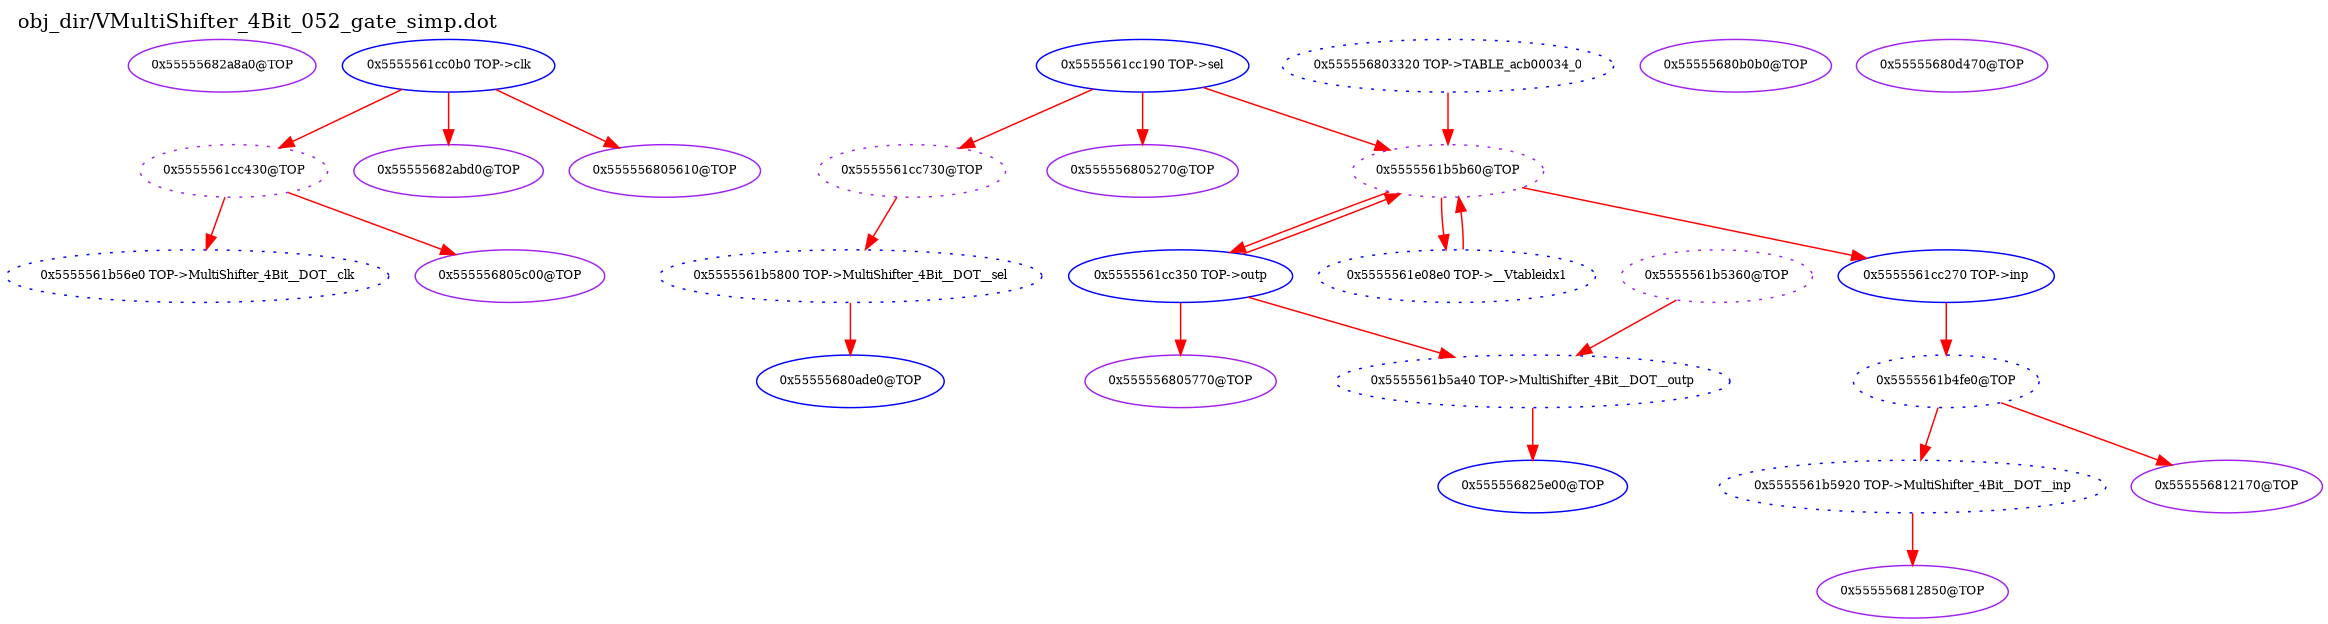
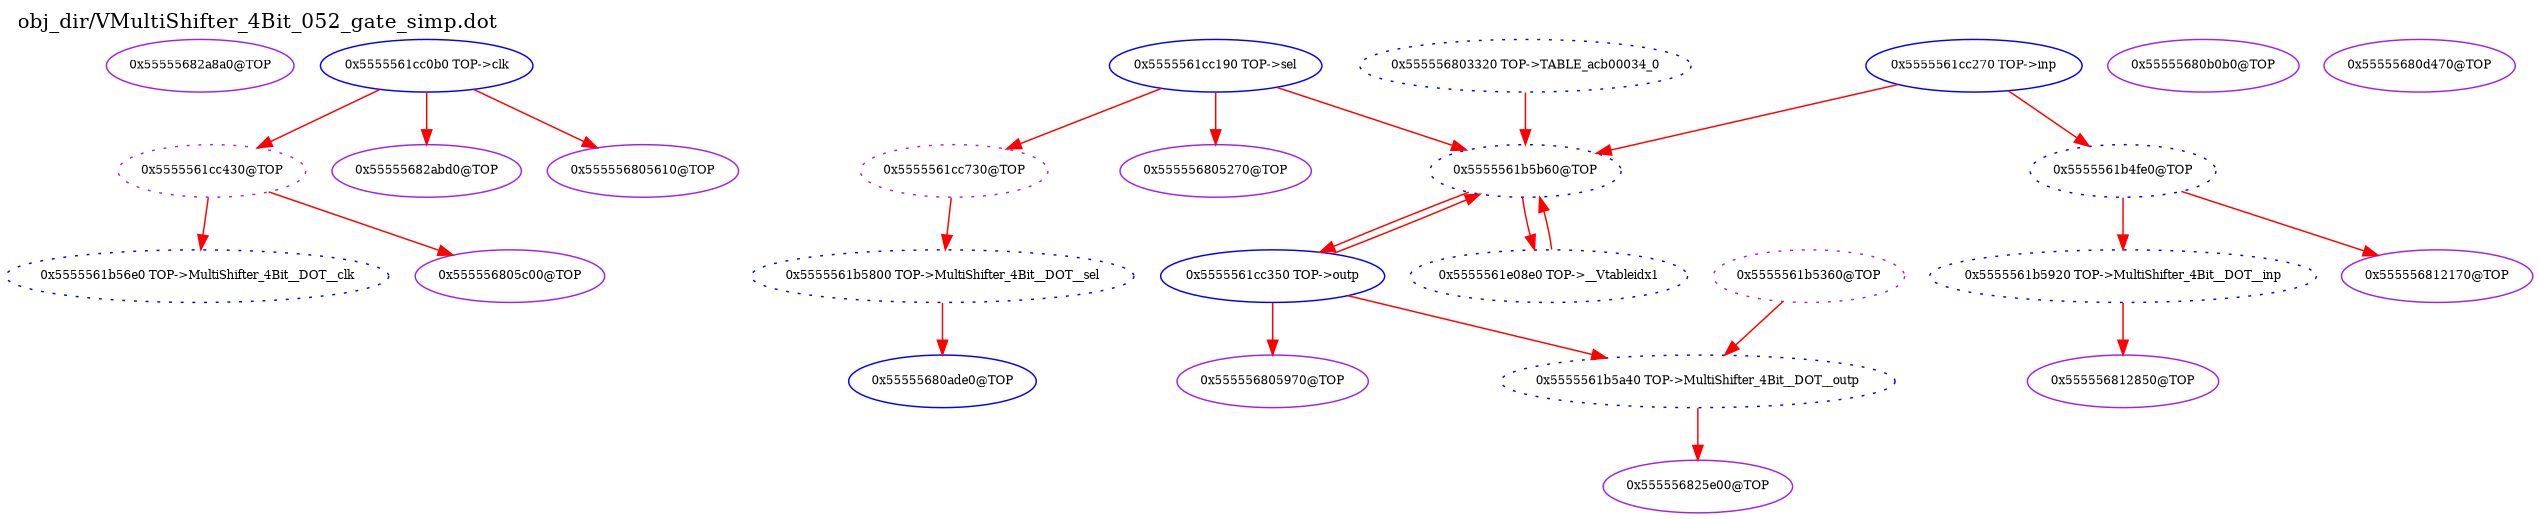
node "0x5555561b5b60@TOP": color purple -> blue
edge "0x5555561b5b60@TOP" -> "0x5555561cc270 TOP->inp": reversed
node "0x555556805770@TOP": label "0x555556805770@TOP" -> "0x555556805970@TOP"
node "0x555556825e00@TOP": color blue -> purple
